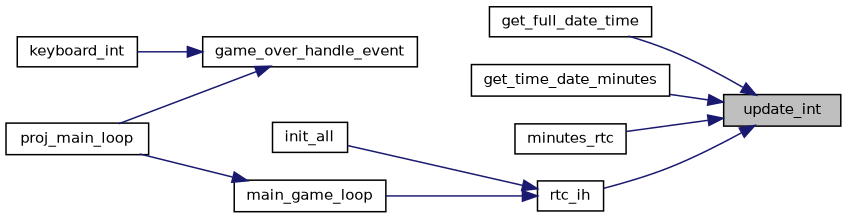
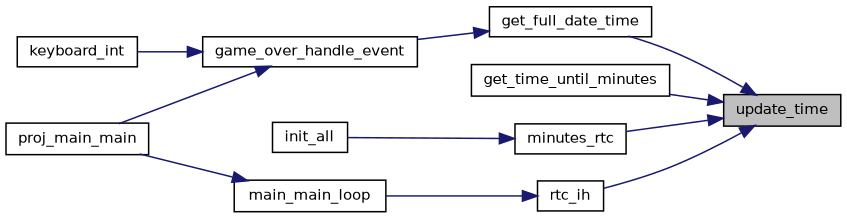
edge "game_over_handle_event" -> "get_full_date_time": added
node "get_time_date_minutes": label "get_time_date_minutes" -> "get_time_until_minutes"
node "update_int": label "update_int" -> "update_time"
node "proj_main_loop": label "proj_main_loop" -> "proj_main_main"
edge "init_all" -> "rtc_ih": now "init_all" -> "minutes_rtc"
node "main_game_loop": label "main_game_loop" -> "main_main_loop"
